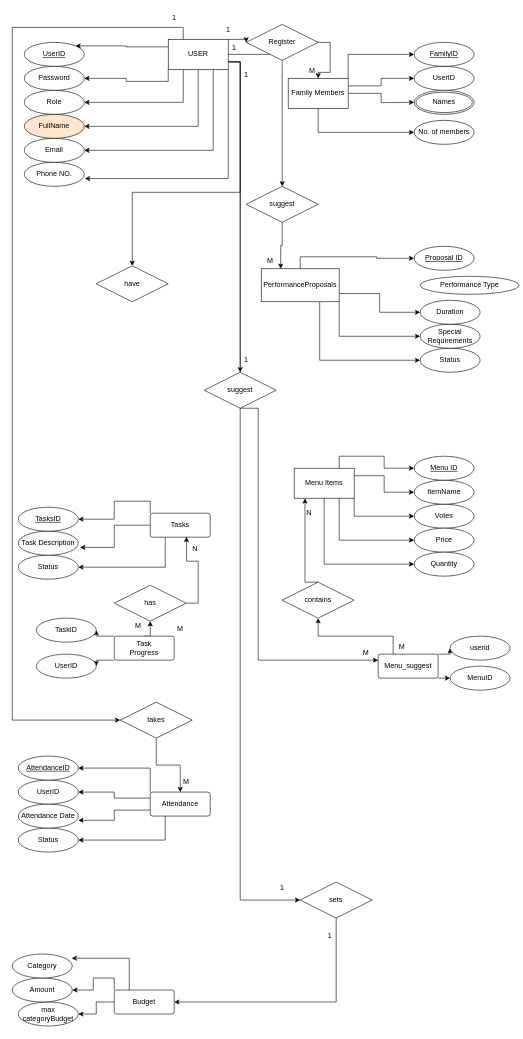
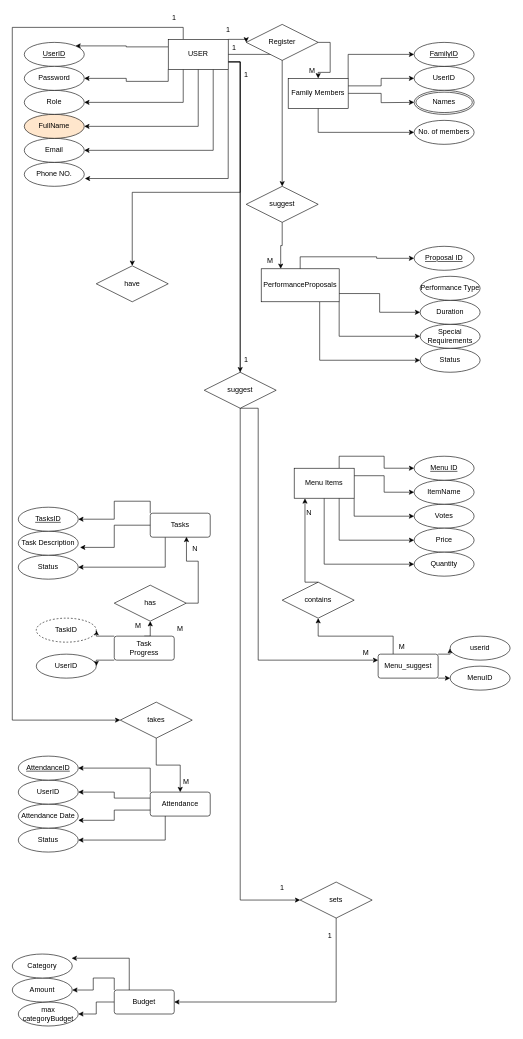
node "Performance Type": size 99x18 -> 60x24
node "TaskID": style solid -> dashed
